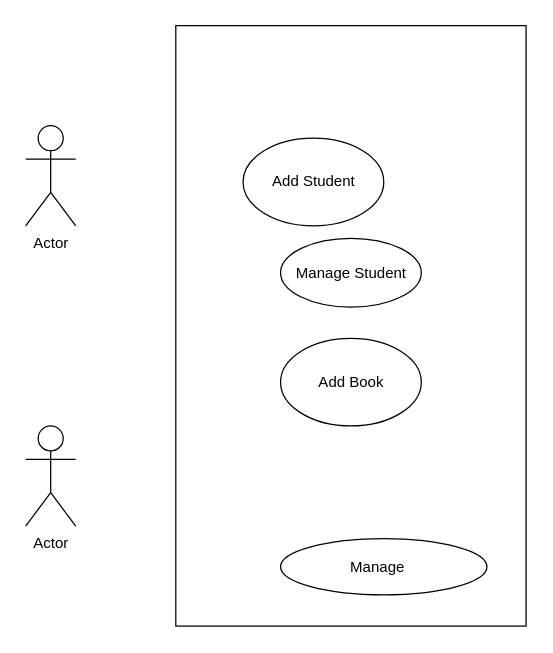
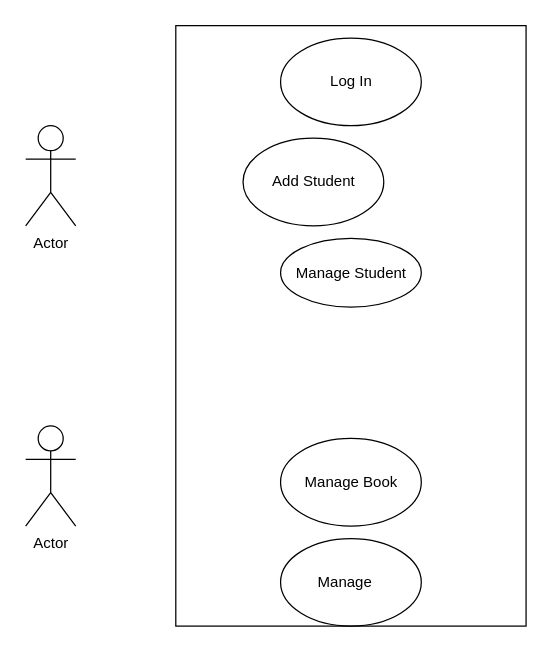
node "Log In": added
node "Add Book": removed
node "Manage Book": added
node "Manage": size 206x56 -> 141x88
